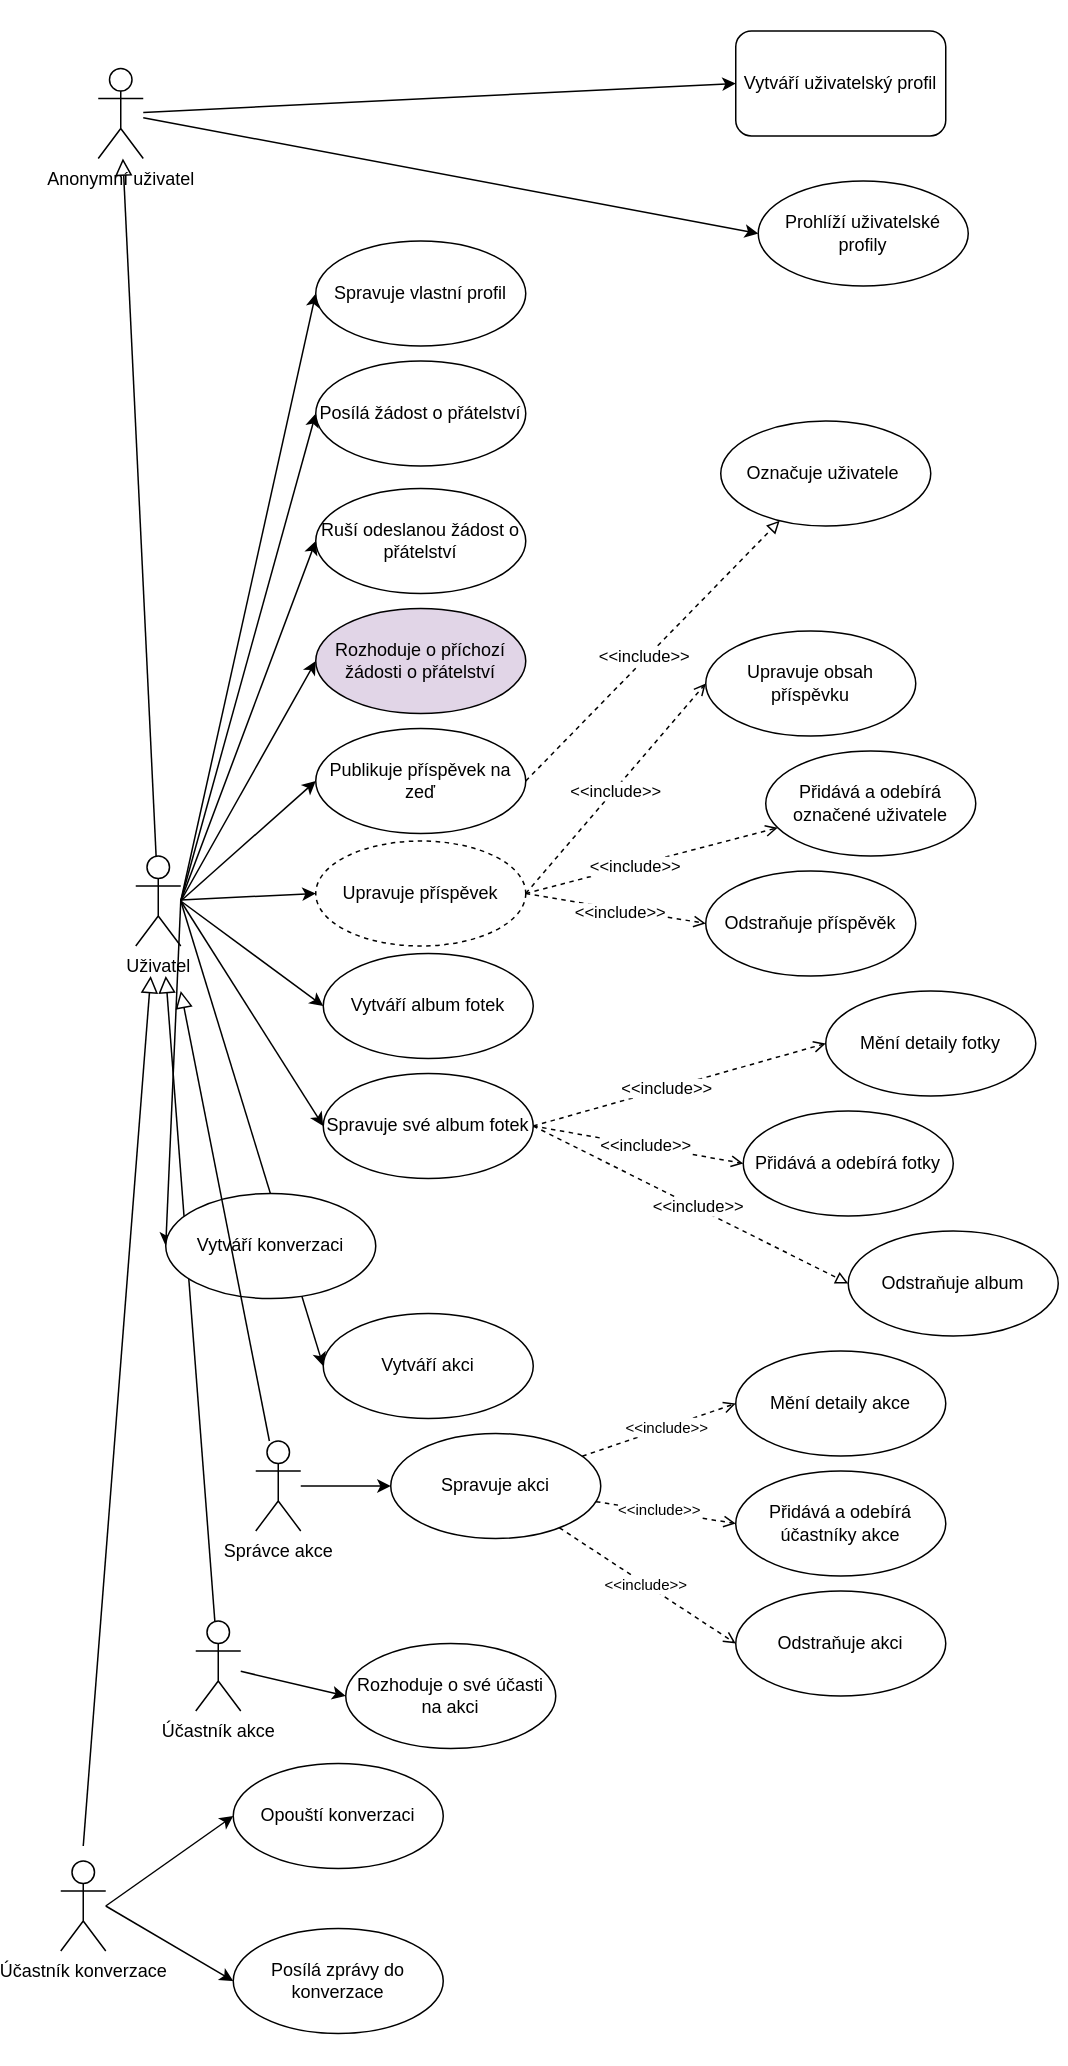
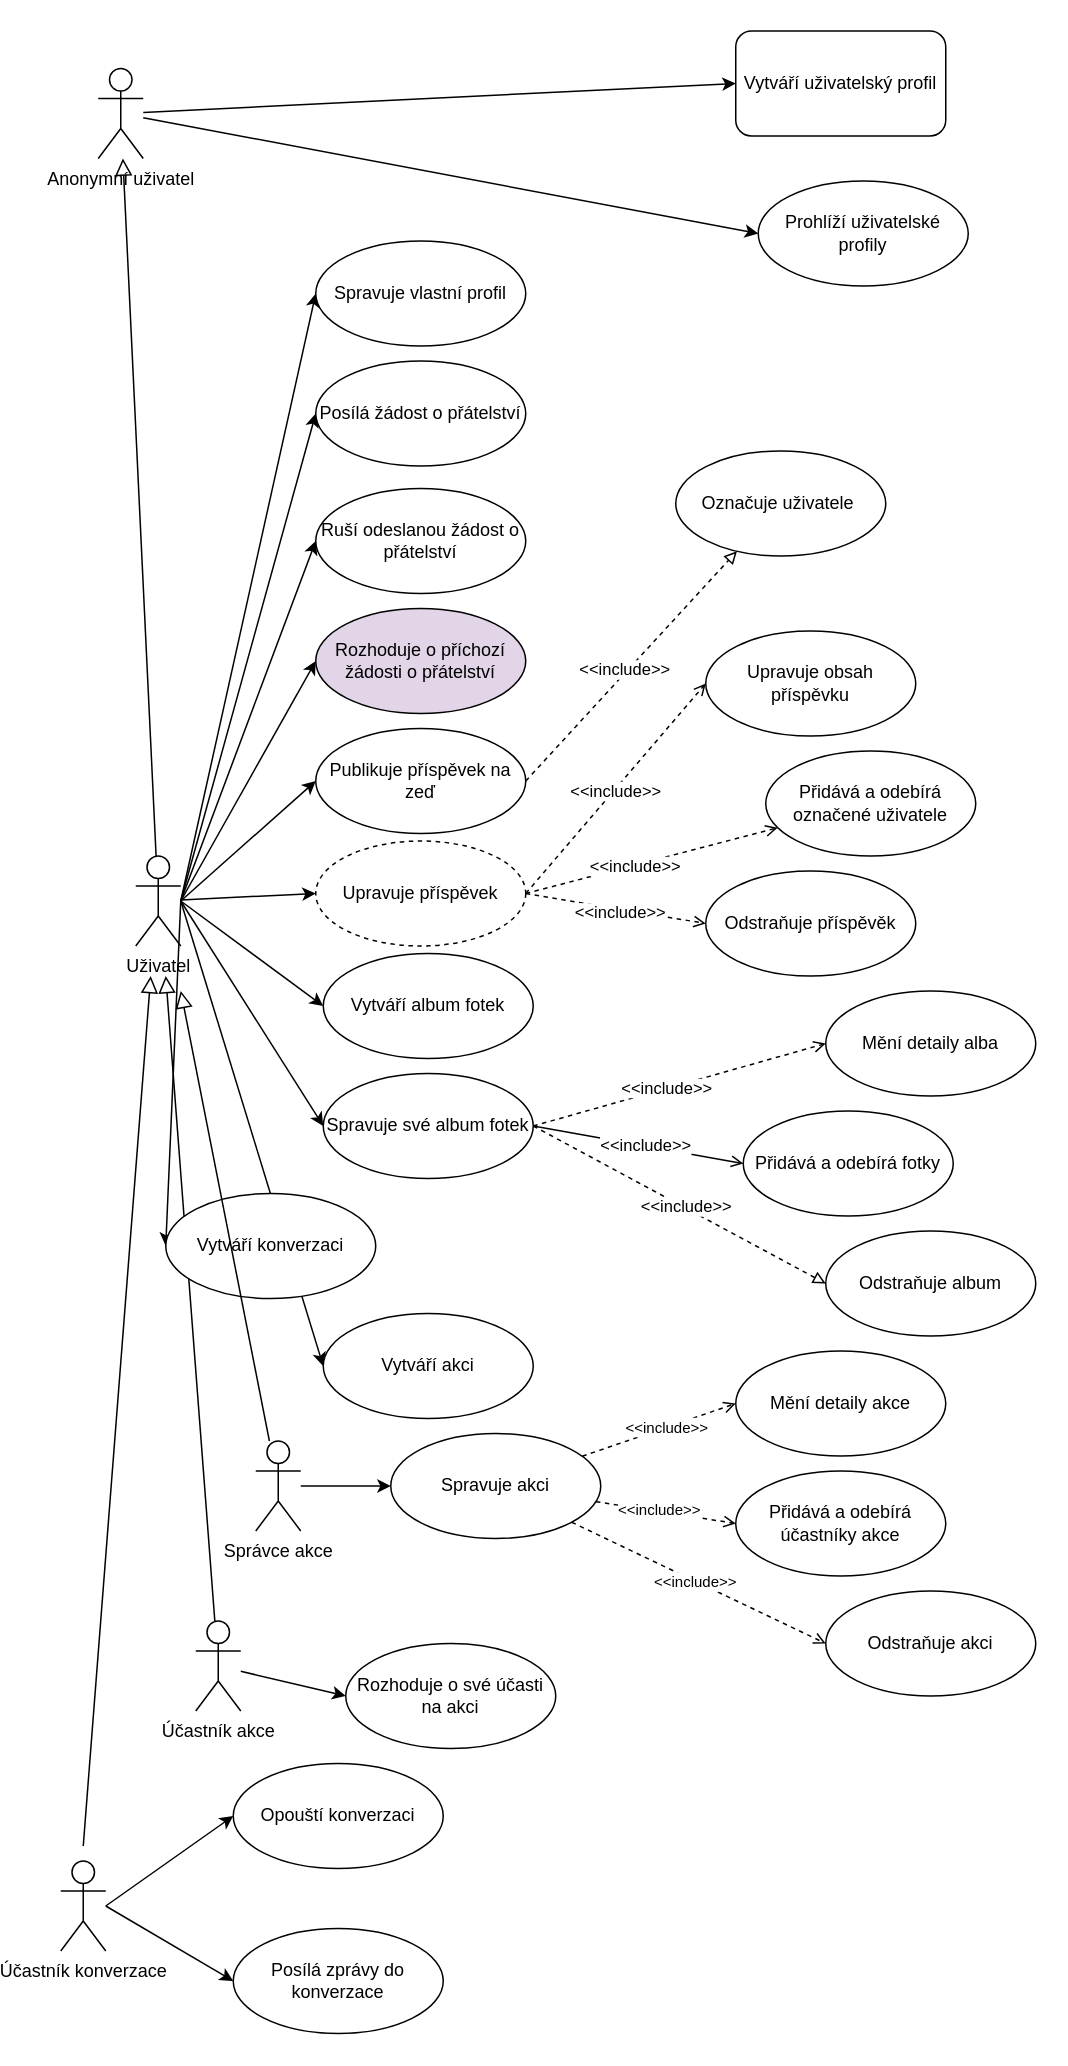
node "Označuje uživatele": moved (826, 473) -> (781, 503)
node "Mění detaily fotky": label "Mění detaily fotky" -> "Mění detaily alba"
edge "Spravuje své album fotek" -> "Přidává a odebírá fotky": style dashed -> solid
node "Odstraňuje album": moved (953, 1283) -> (931, 1283)
node "Odstraňuje akci": moved (841, 1643) -> (931, 1643)
